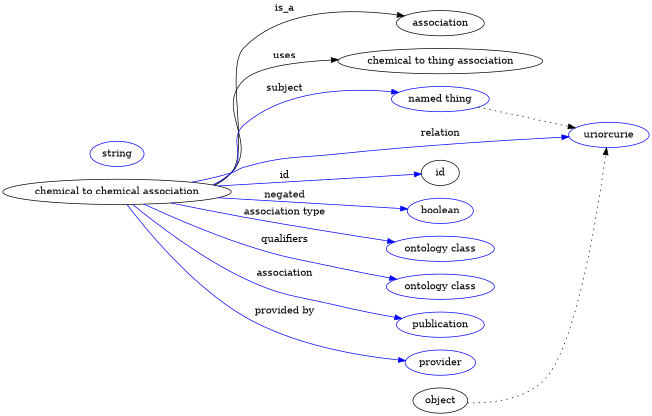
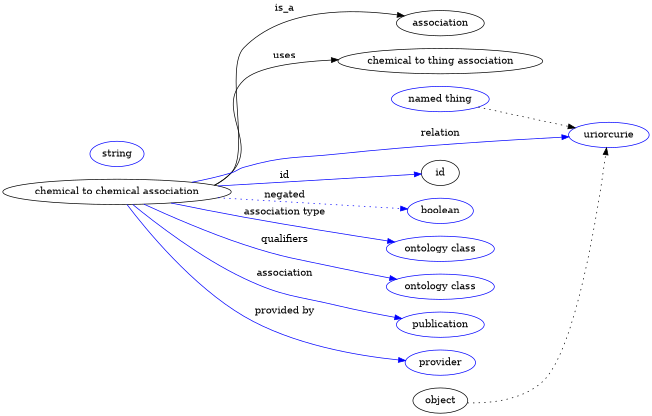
edge "chemical to chemical association" -> "named thing": removed, label "subject"
edge "chemical to chemical association" -> "boolean": style solid -> dotted
